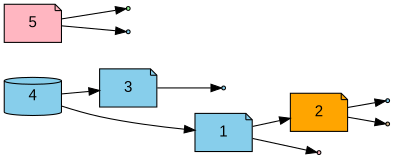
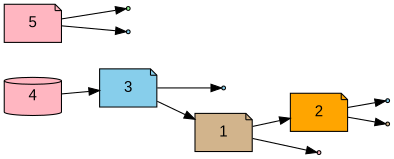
node "4": fillcolor skyblue -> lightpink
edge "4" -> "1": now "3" -> "1"
node "1": fillcolor skyblue -> tan
